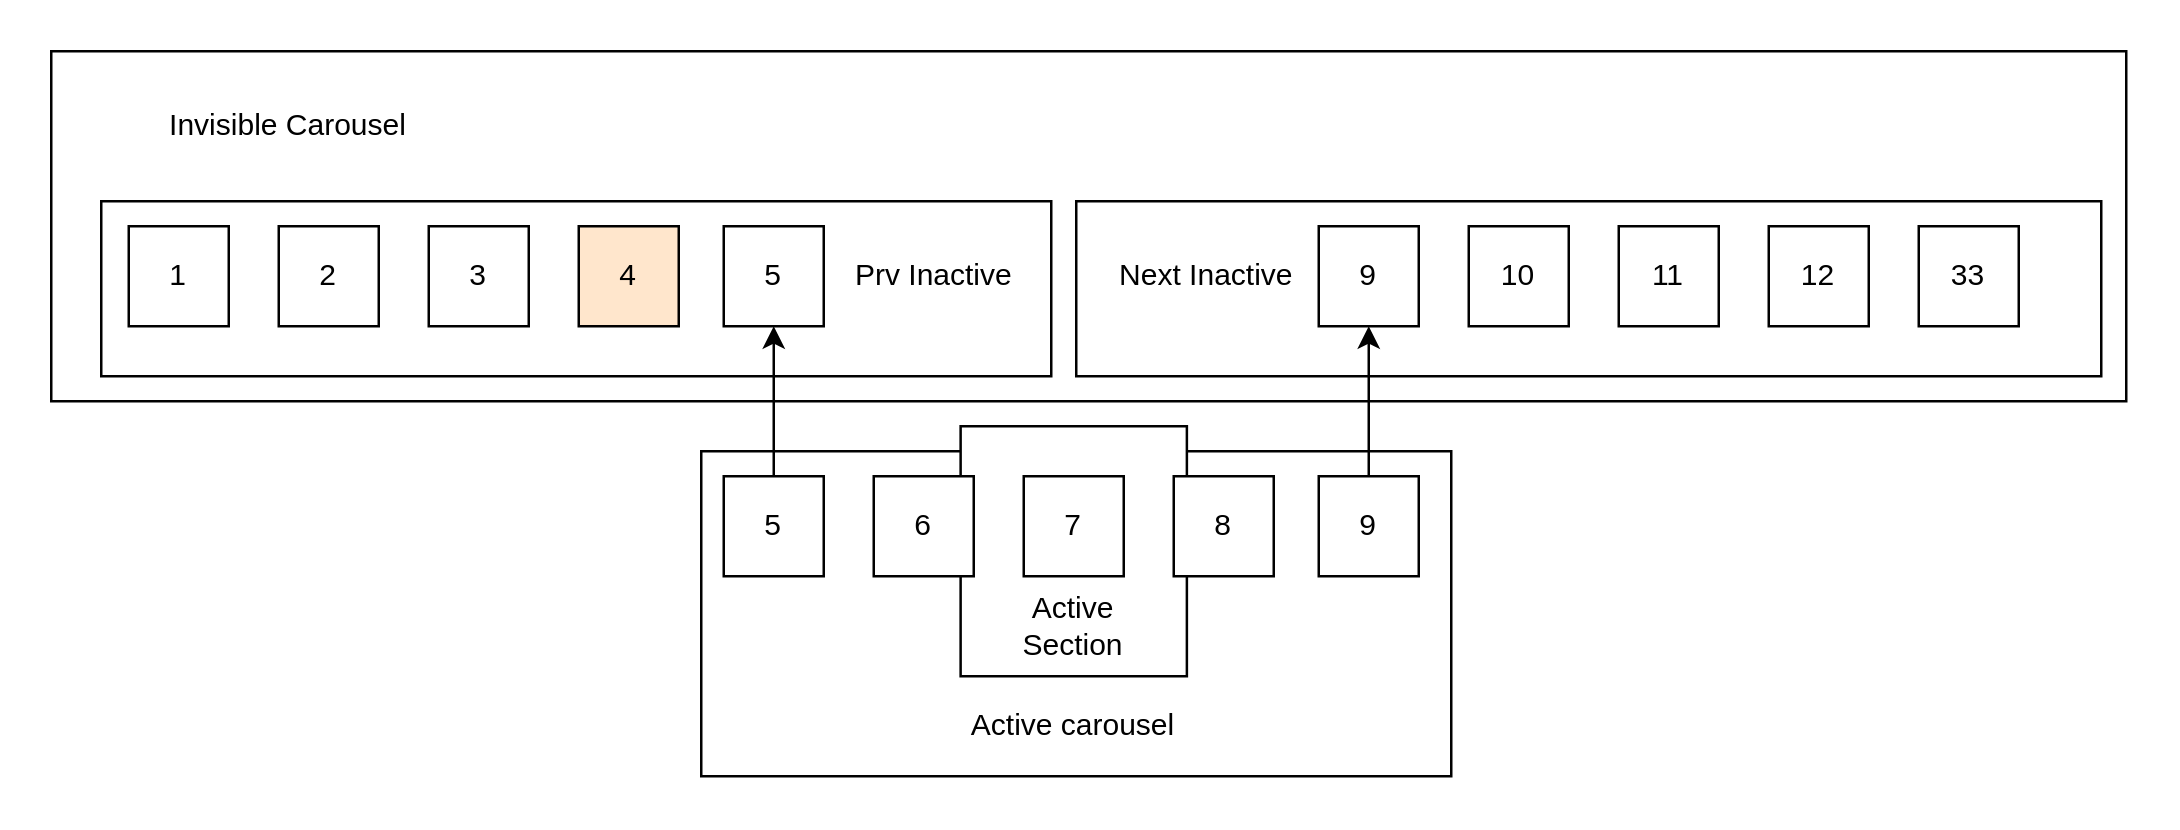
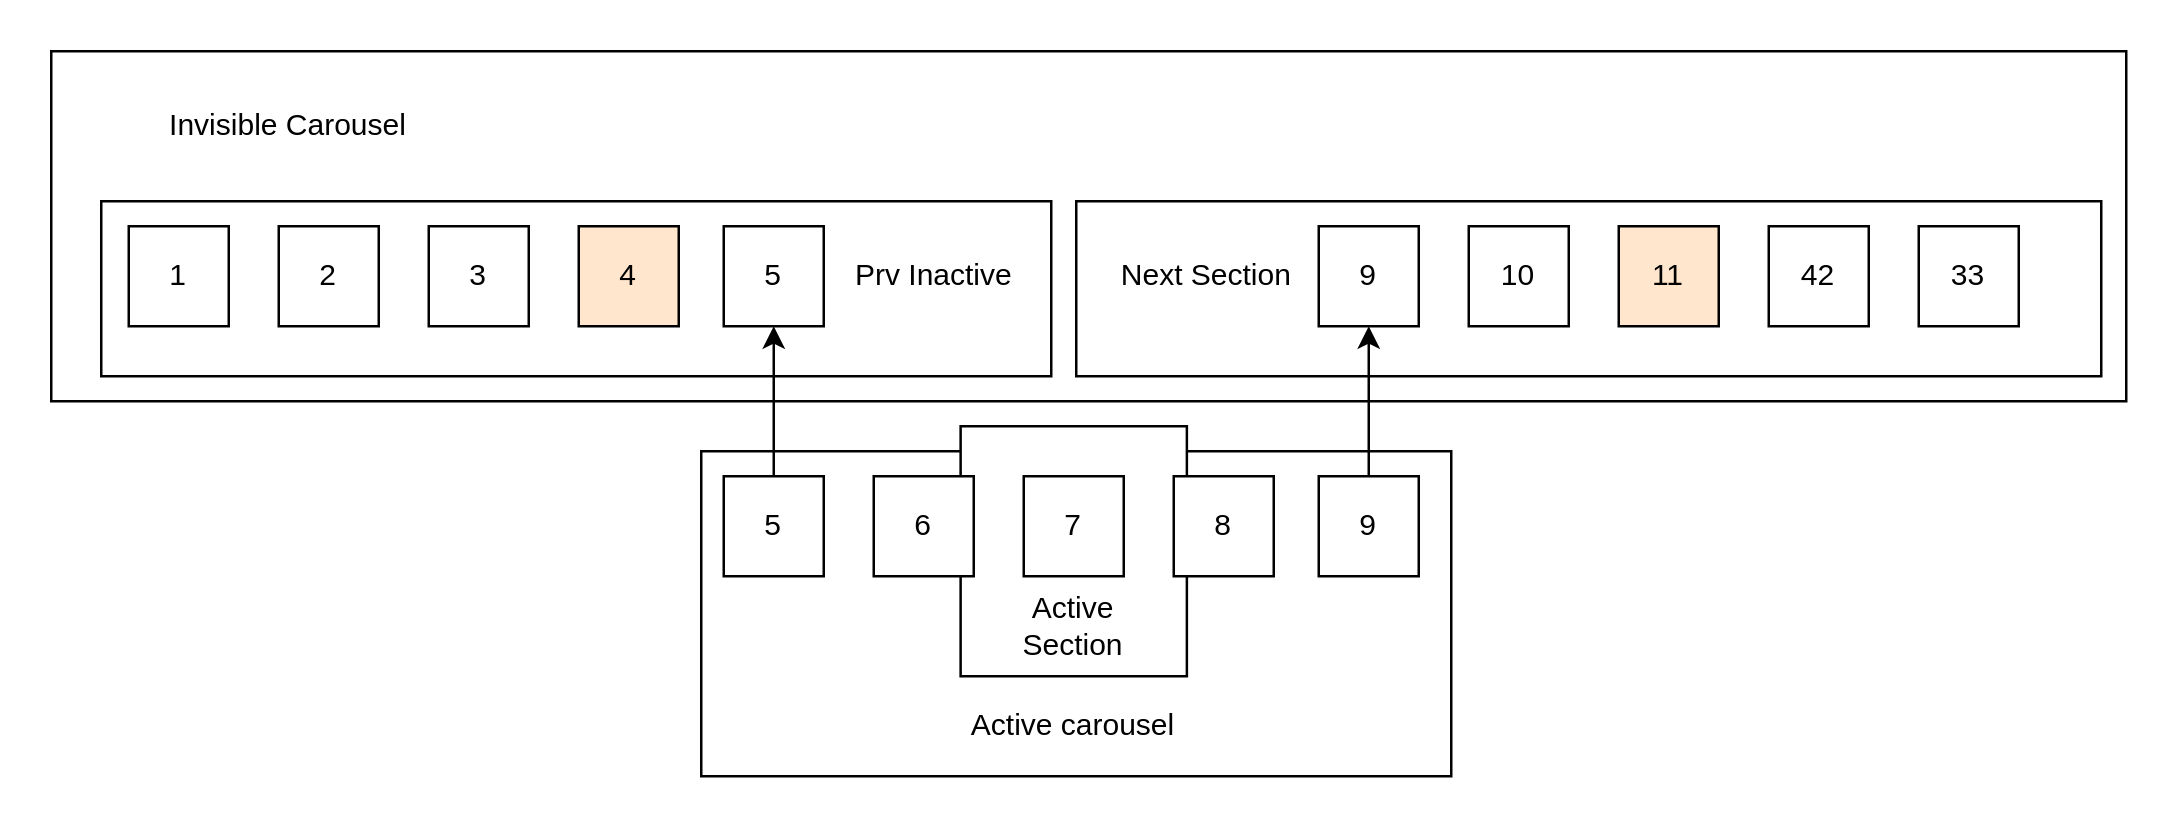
node "Next Inactive": label "Next Inactive" -> "Next Section"
node "11": fillcolor #ffffff -> #ffe6cc
node "12": label "12" -> "42"
